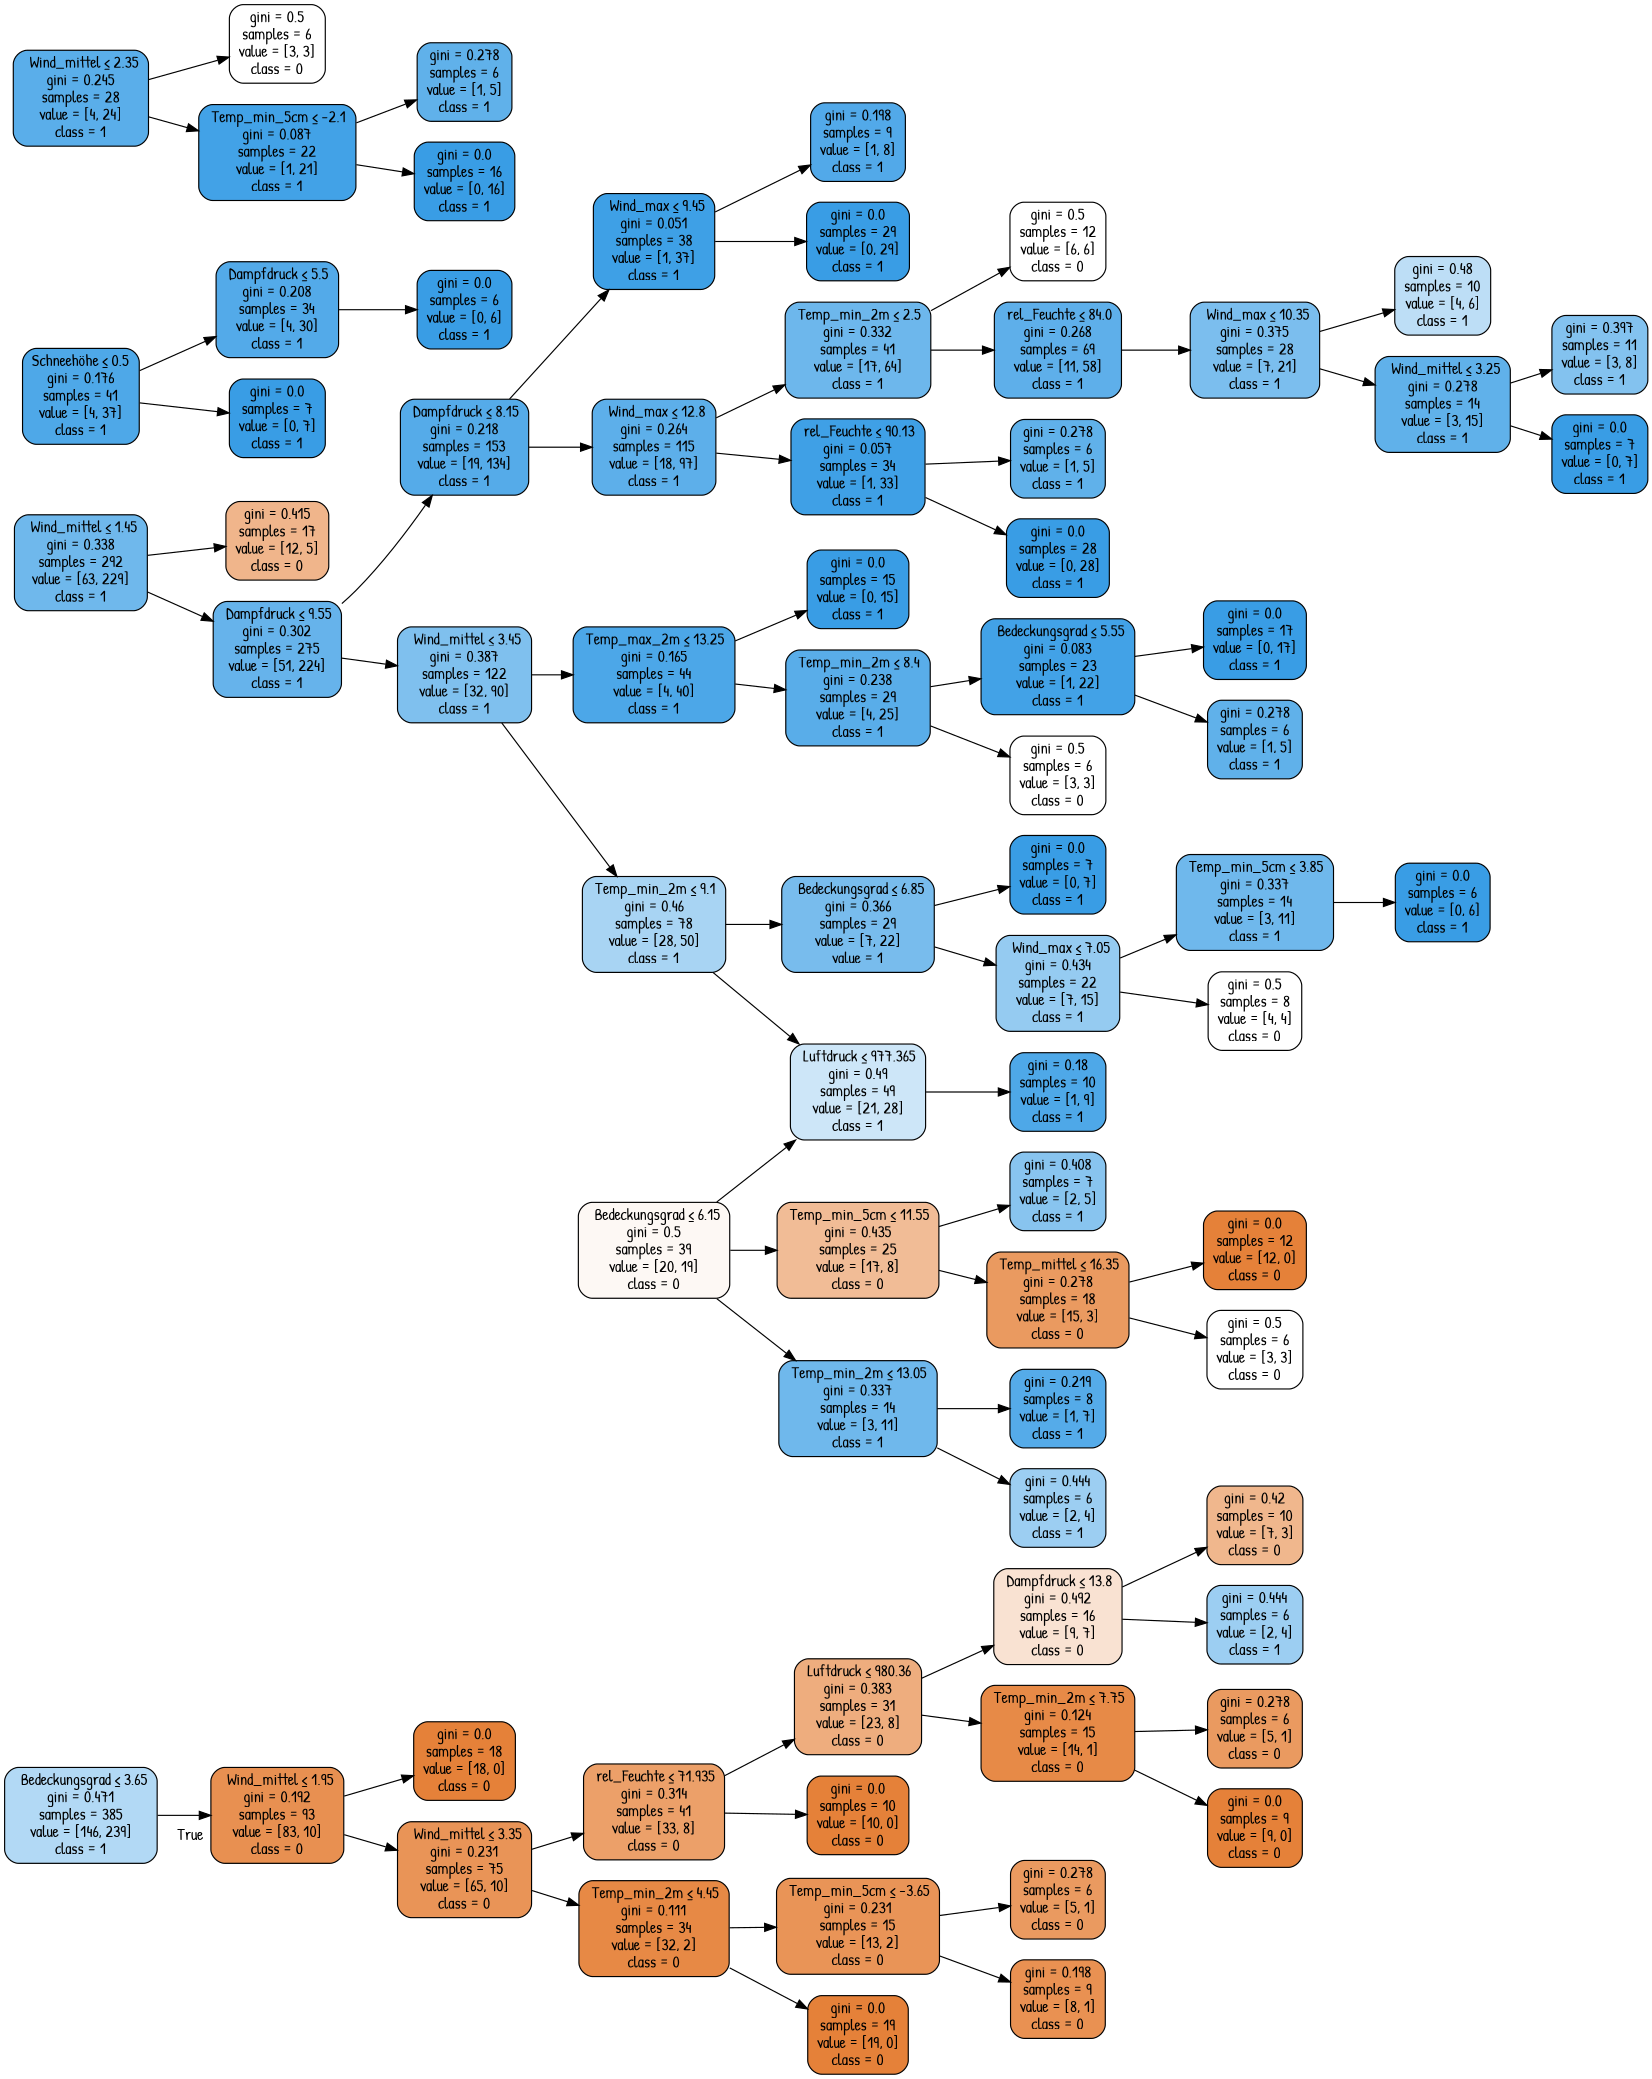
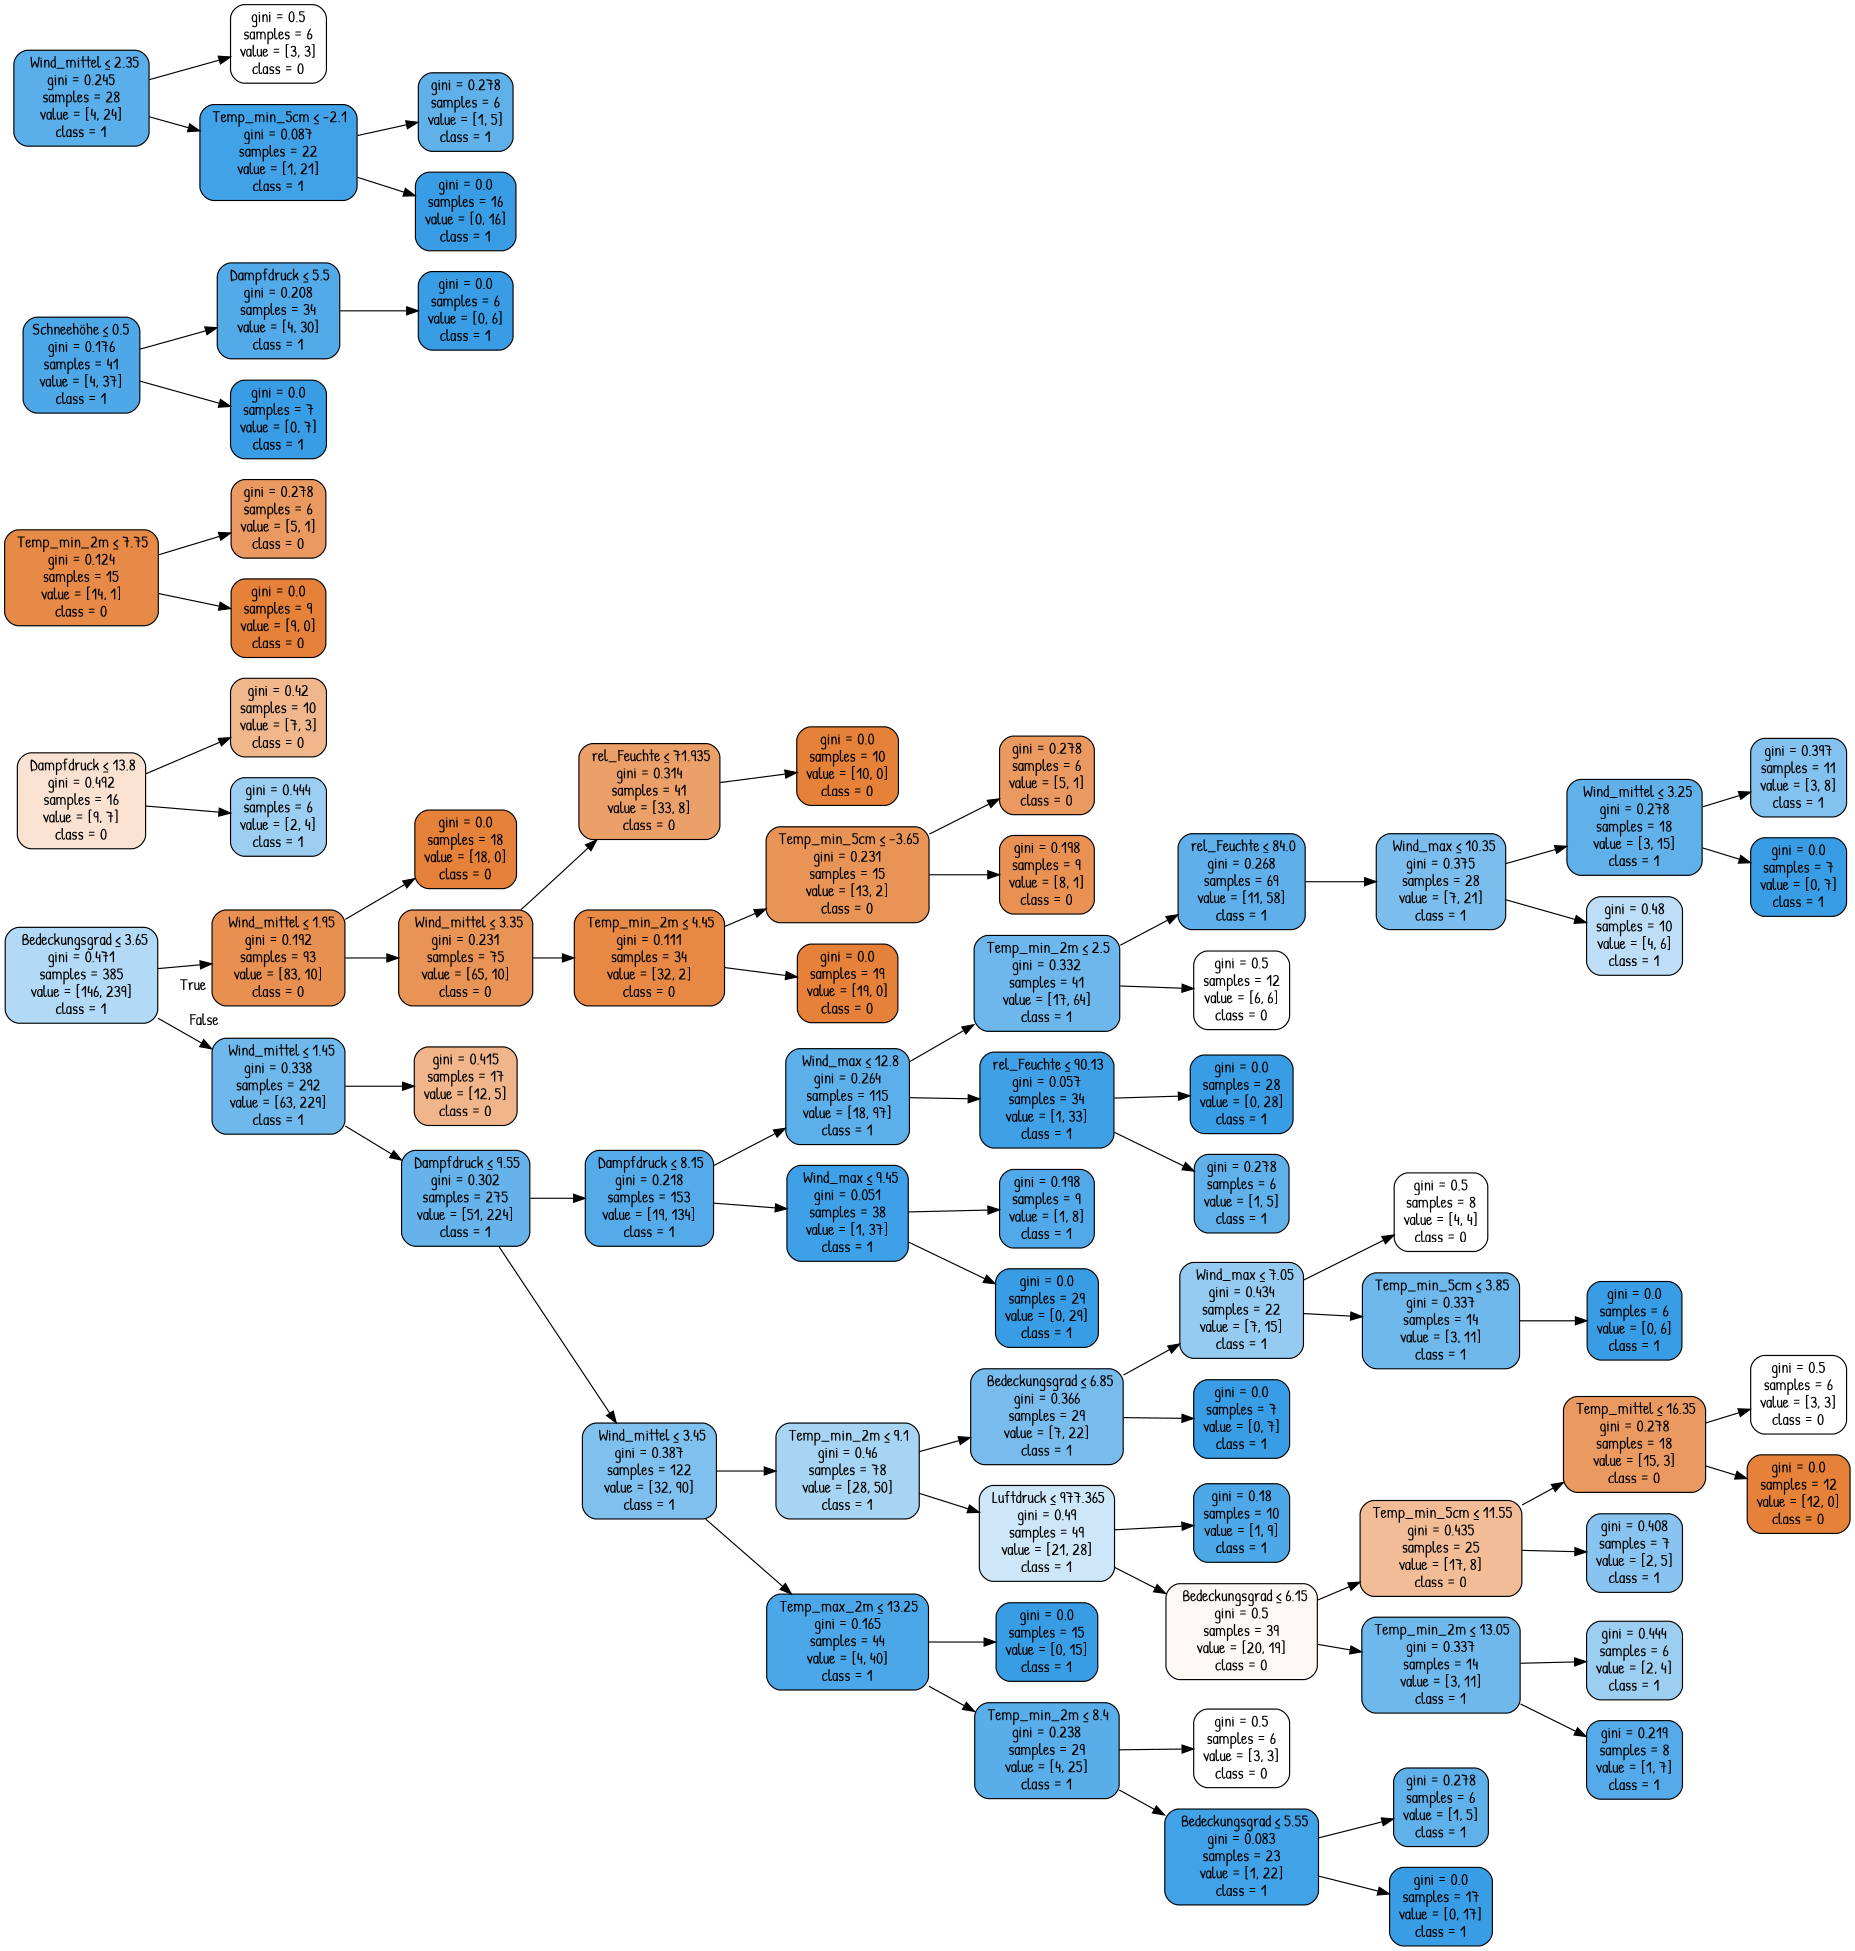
node "Wind_mittel ≤ 3.25": text "samples = 14" -> "samples = 18"
node "Bedeckungsgrad ≤ 6.85": text "value = 1" -> "class = 1"
edge "Bedeckungsgrad ≤ 3.65" -> "Wind_mittel ≤ 1.45": added
edge "Bedeckungsgrad ≤ 6.15" -> "Luftdruck ≤ 977.365": reversed
node "Luftdruck ≤ 980.36": removed
